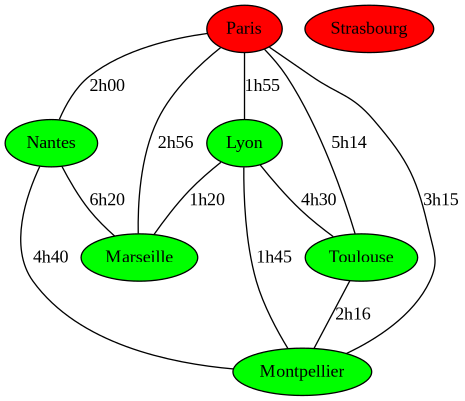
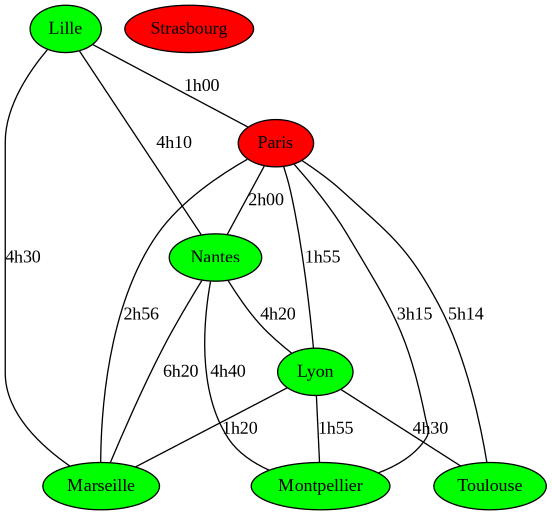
node "Lille": added
edge "Lyon" -- "Montpellier": label "1h45" -> "1h55"
edge "Toulouse" -- "Montpellier": removed, label "2h16"
edge "Nantes" -- "Lyon": added, label "4h20"
